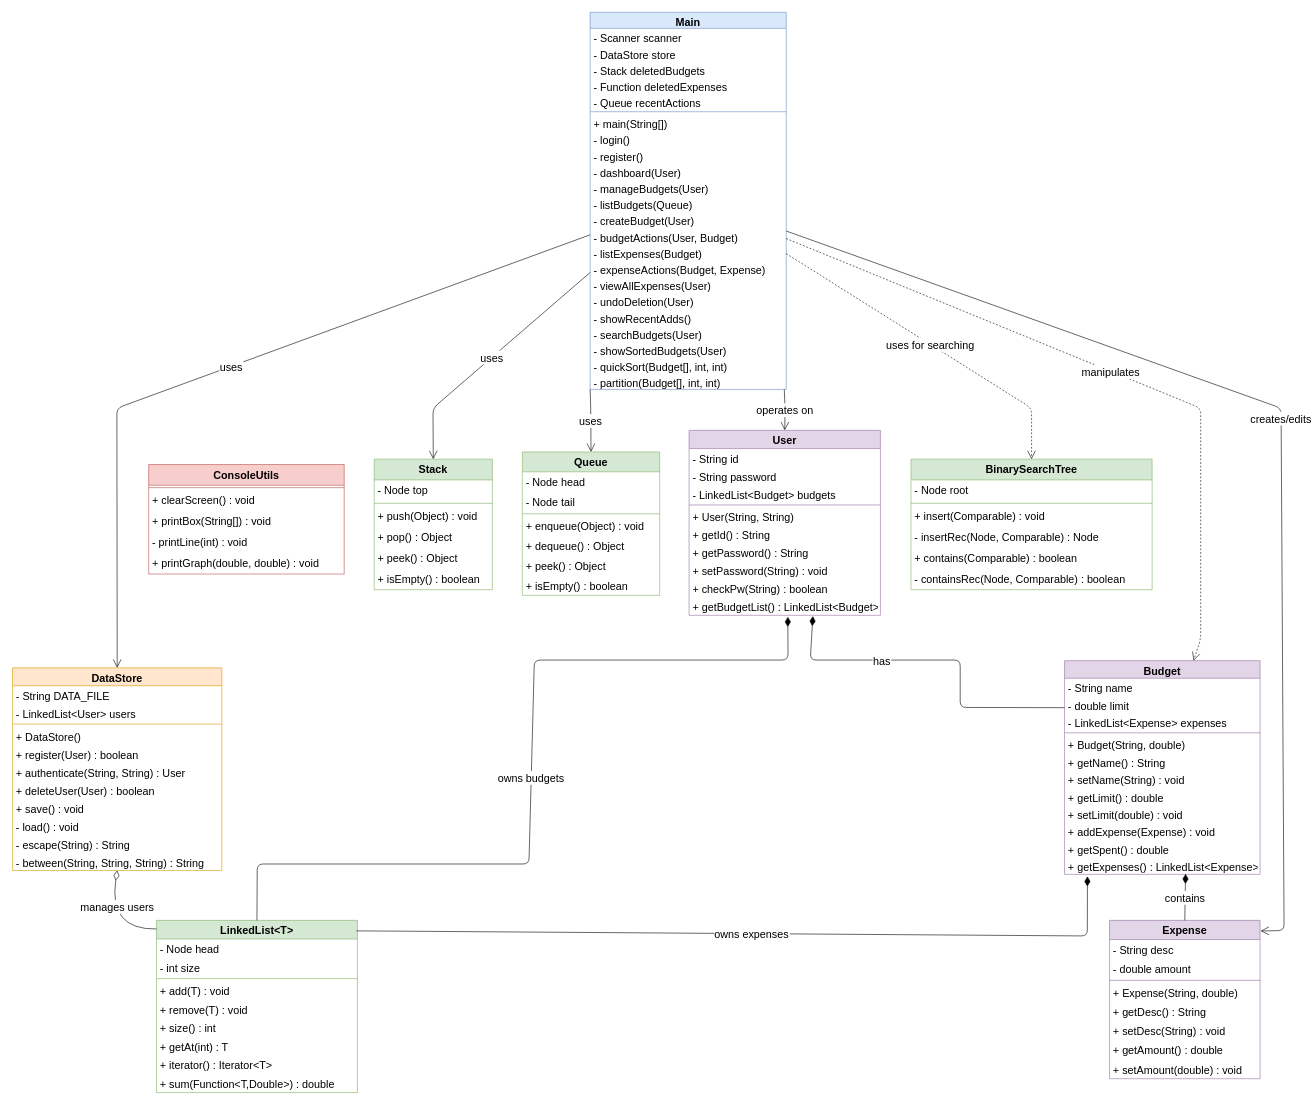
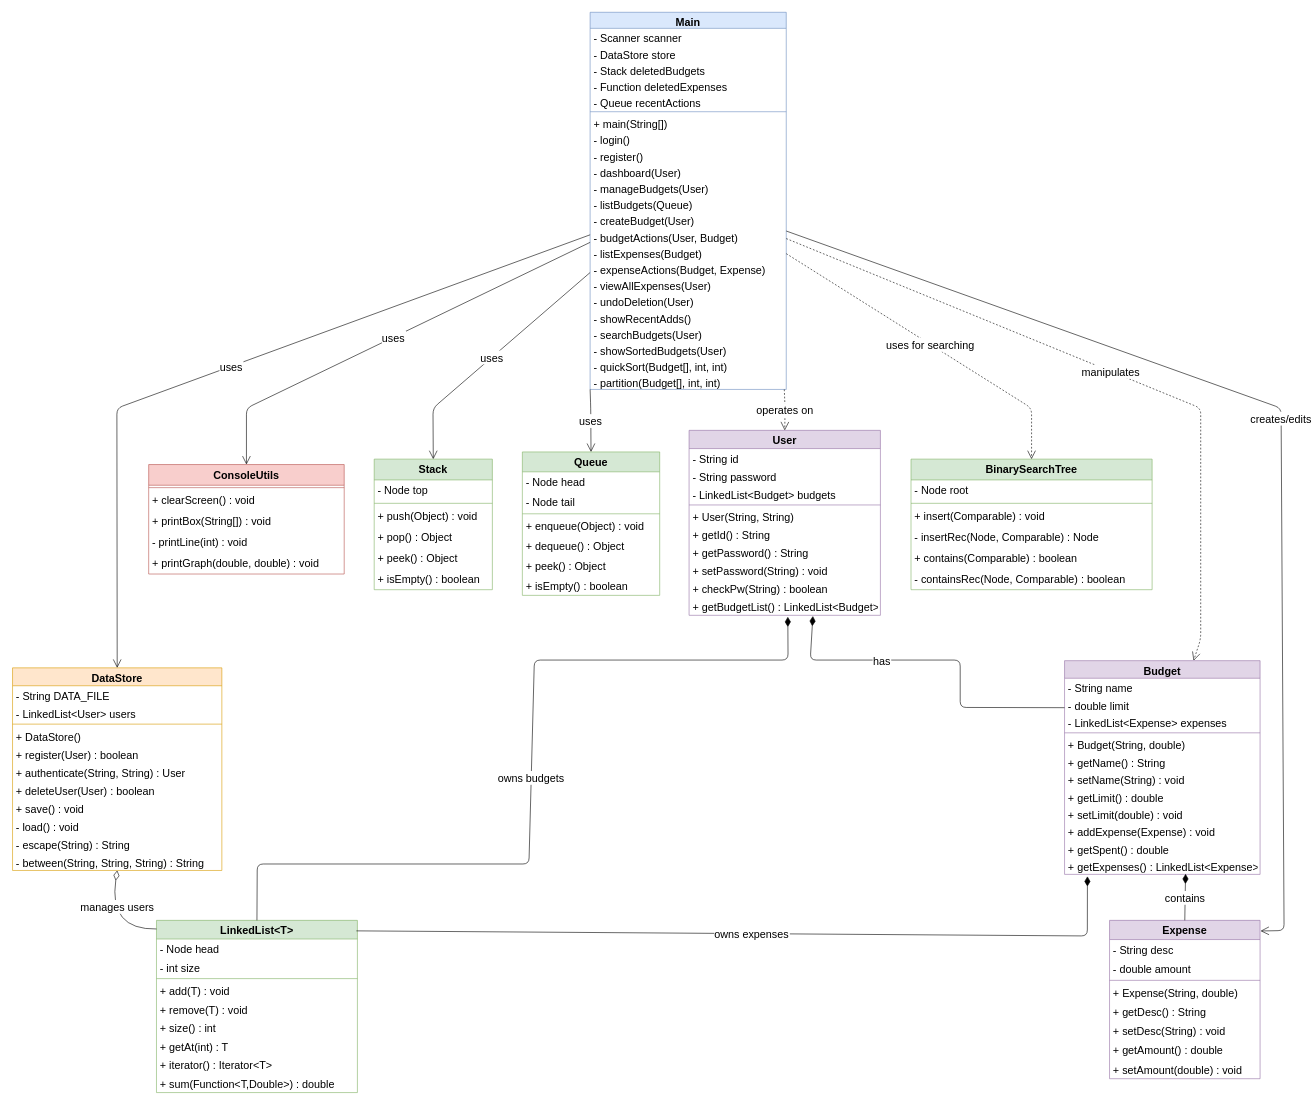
edge "Main" -> "ConsoleUtils": added, label "uses"
edge "Main" -> "User": style solid -> dashed
